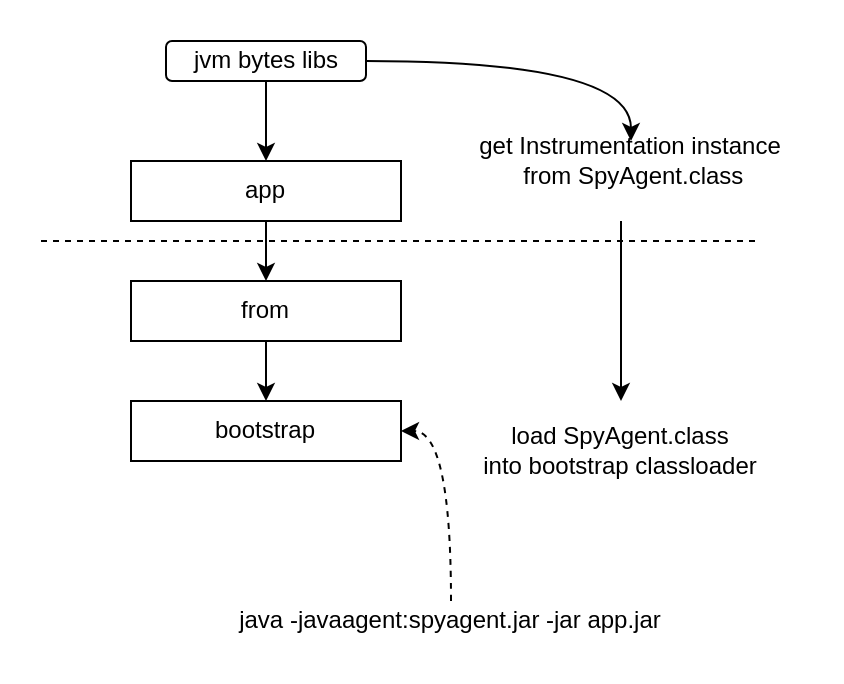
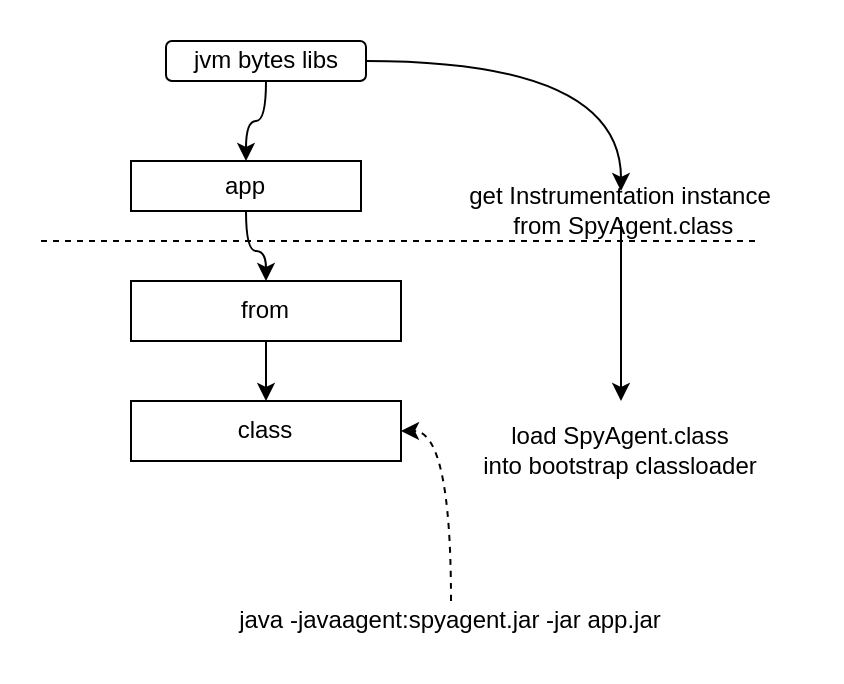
node "get Instrumentation instance from SpyAgent.class": moved (631, 161) -> (621, 211)
node "app": size 270x60 -> 230x50
node "bootstrap": label "bootstrap" -> "class"
